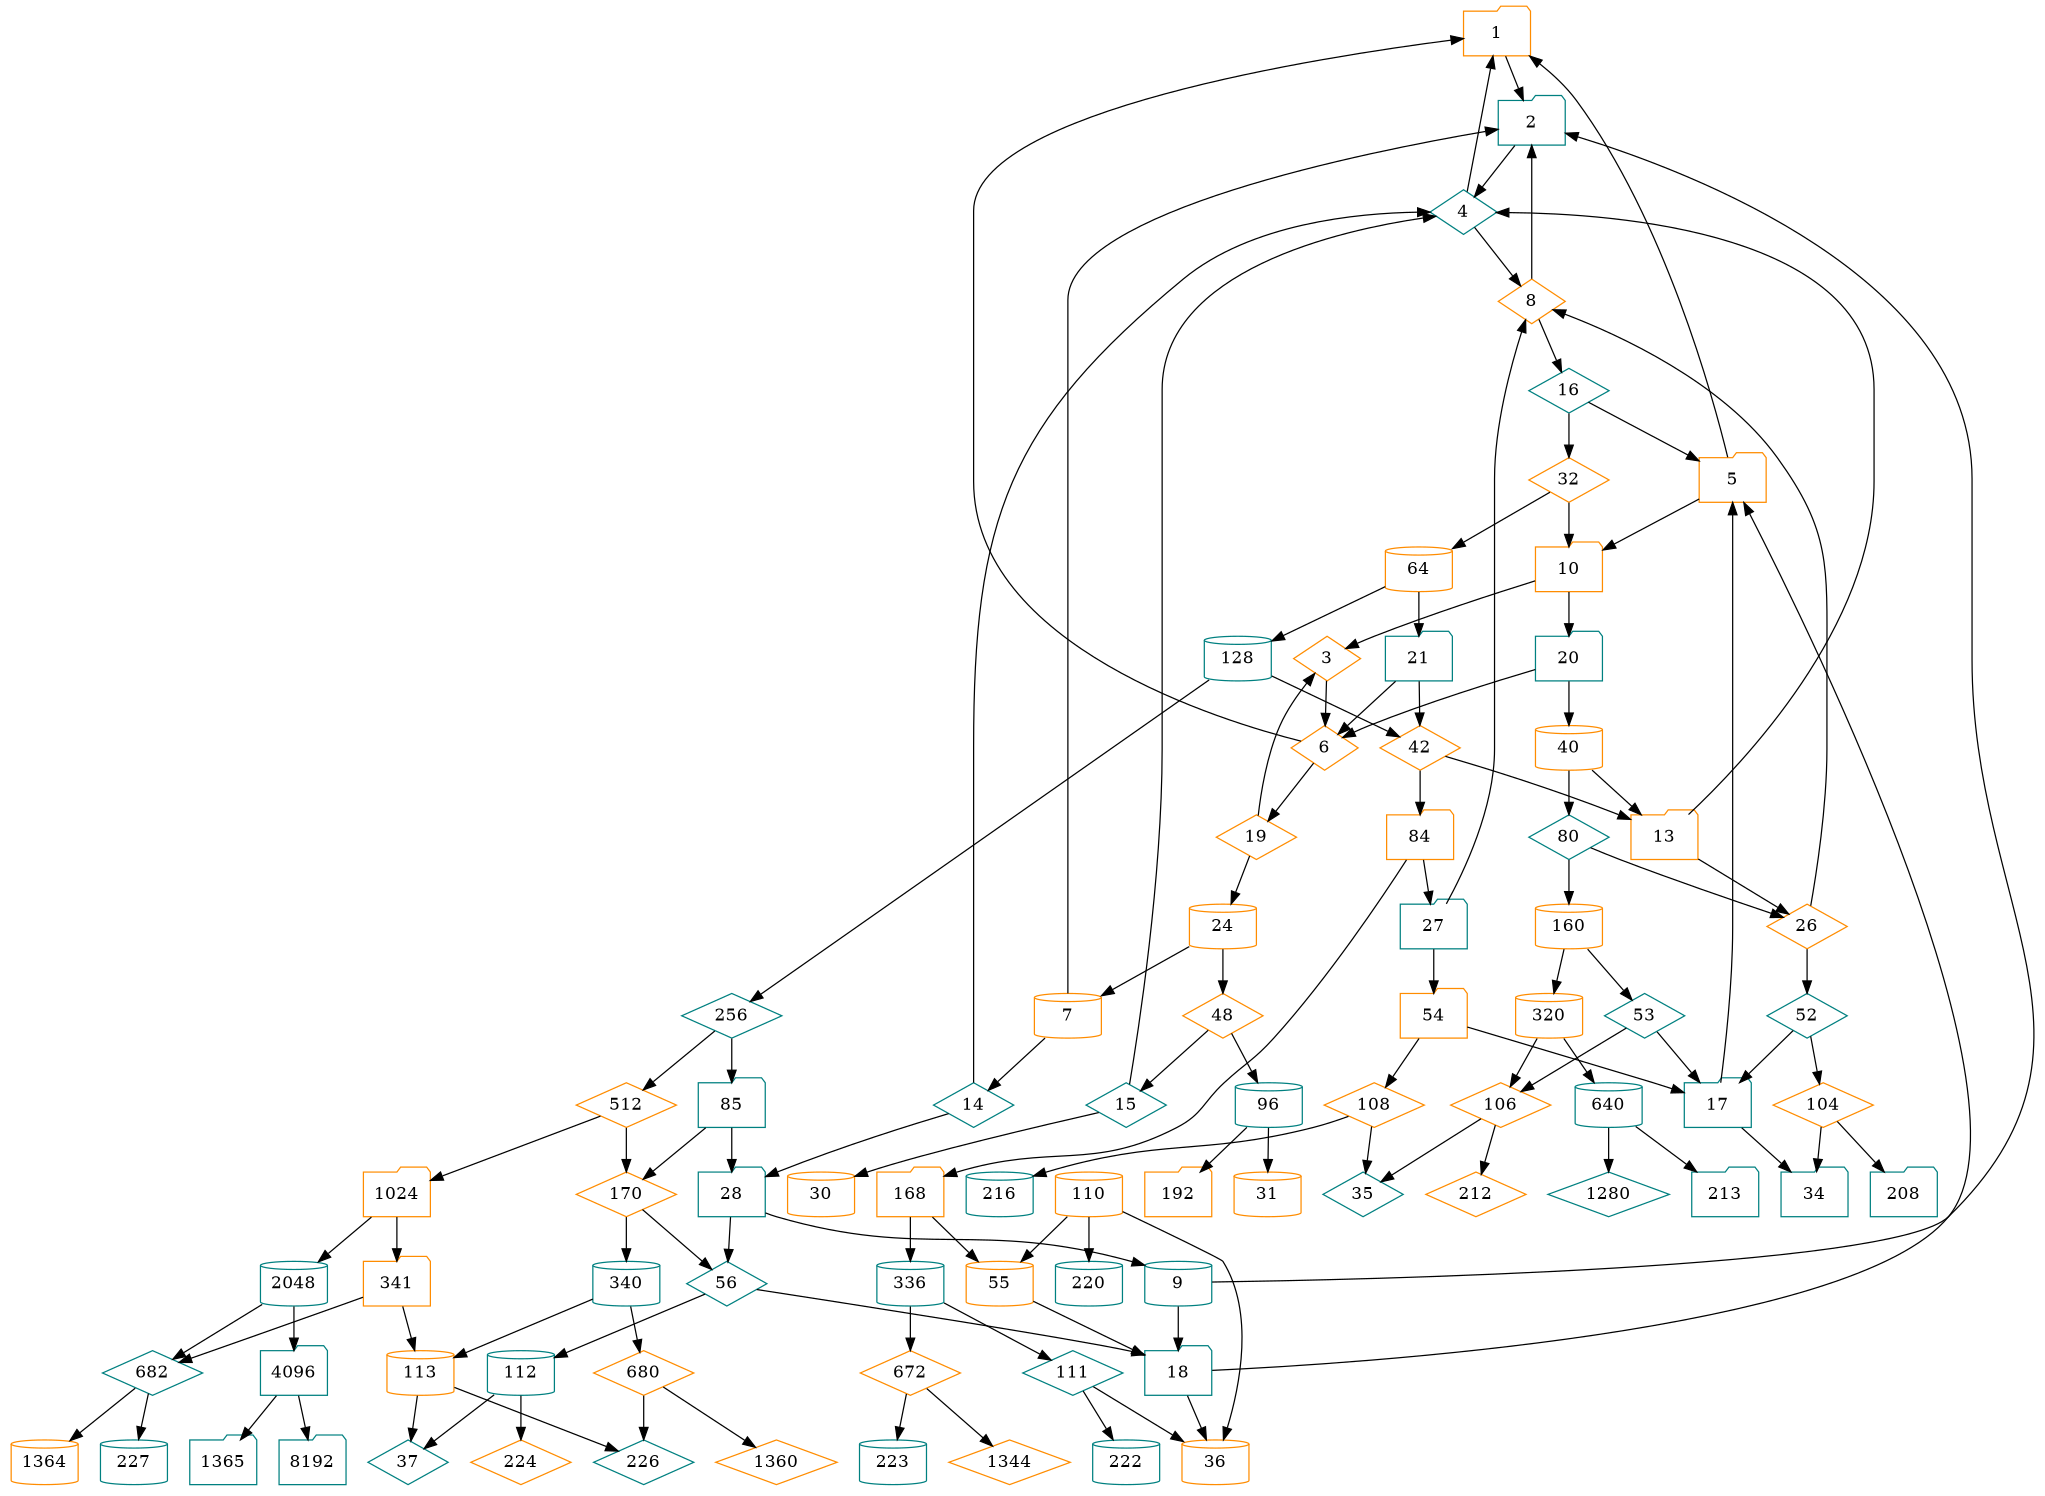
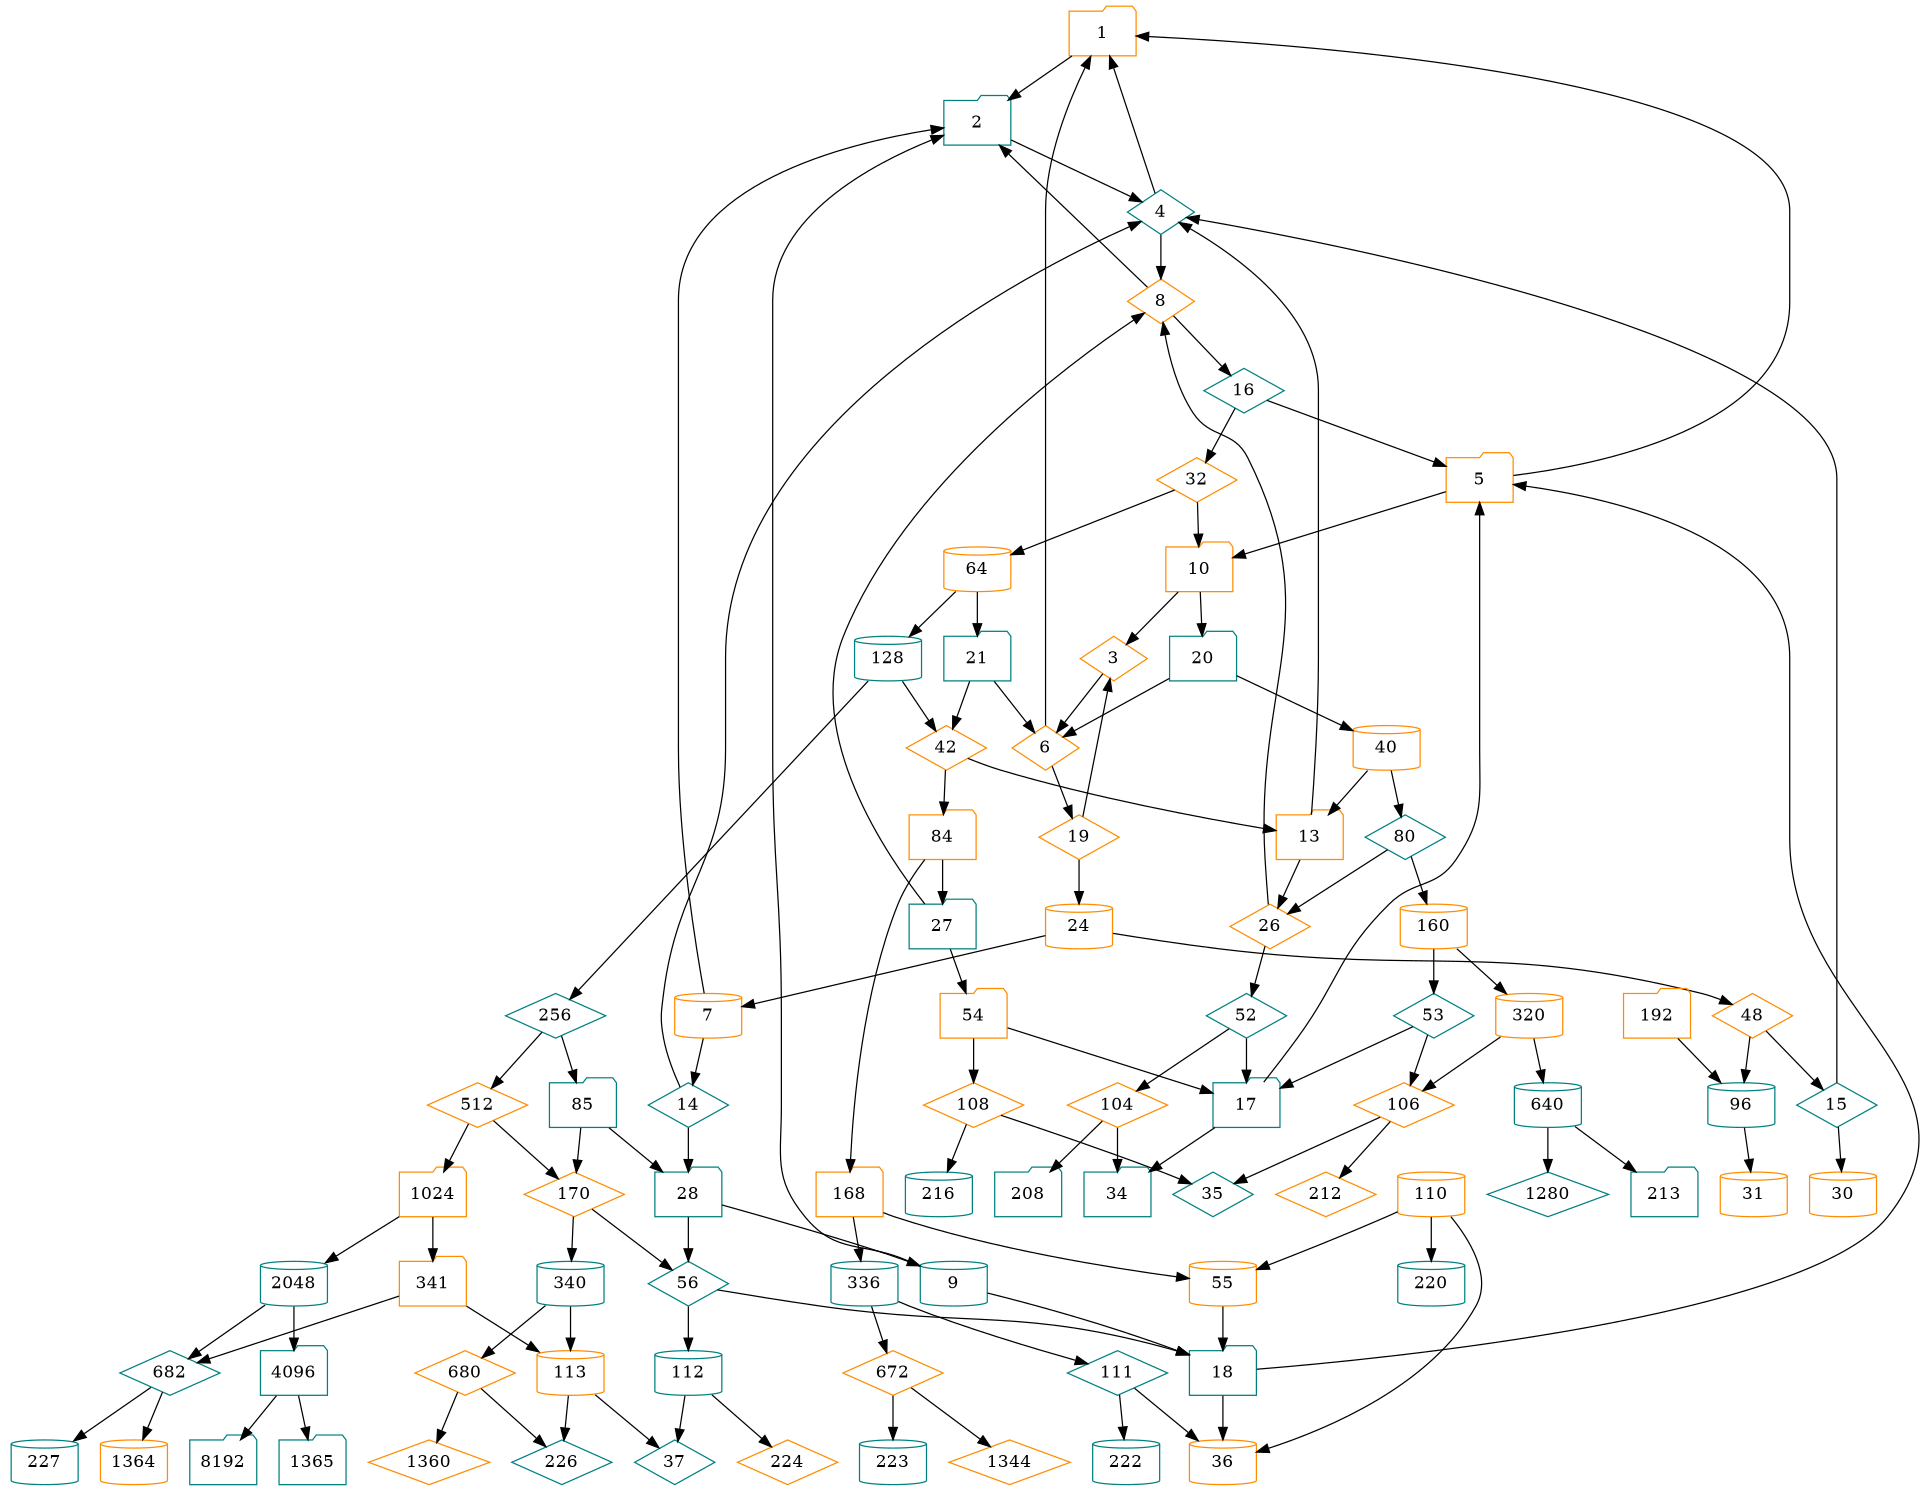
edge "96" -> "192": reversed
